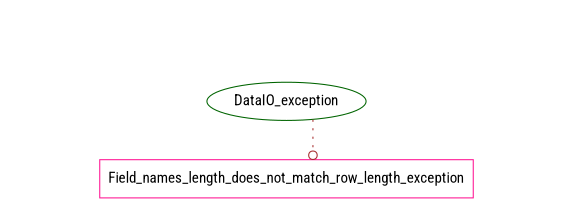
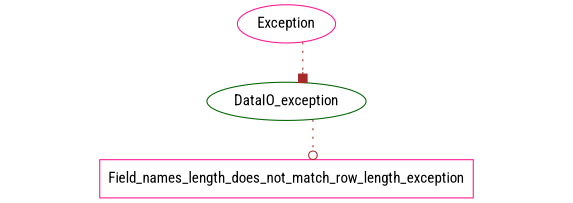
node "Exception": added
